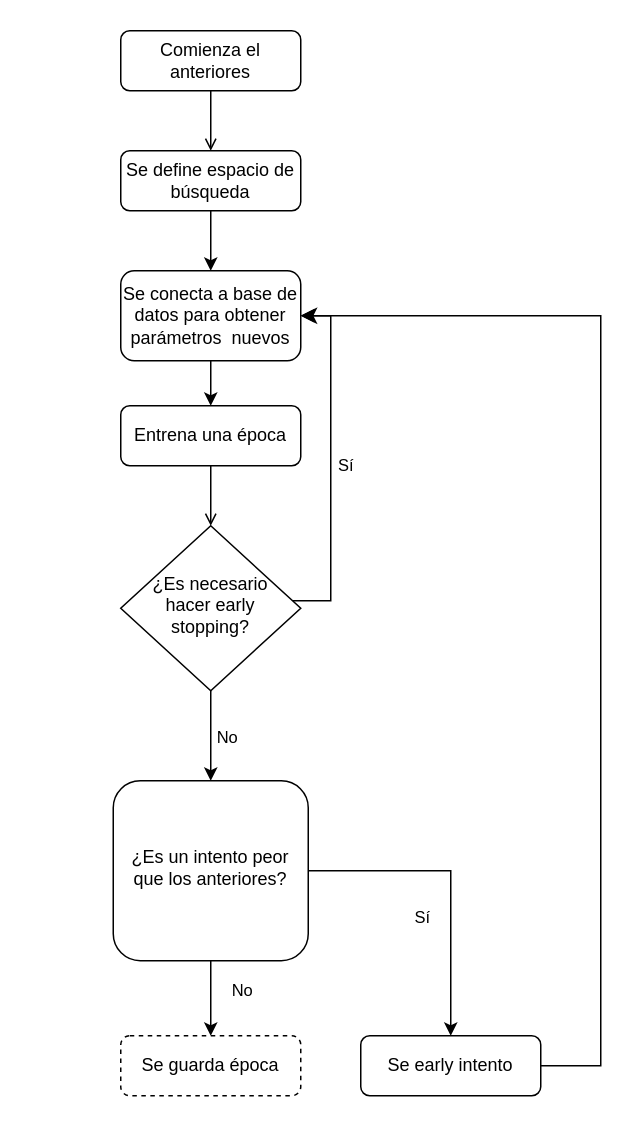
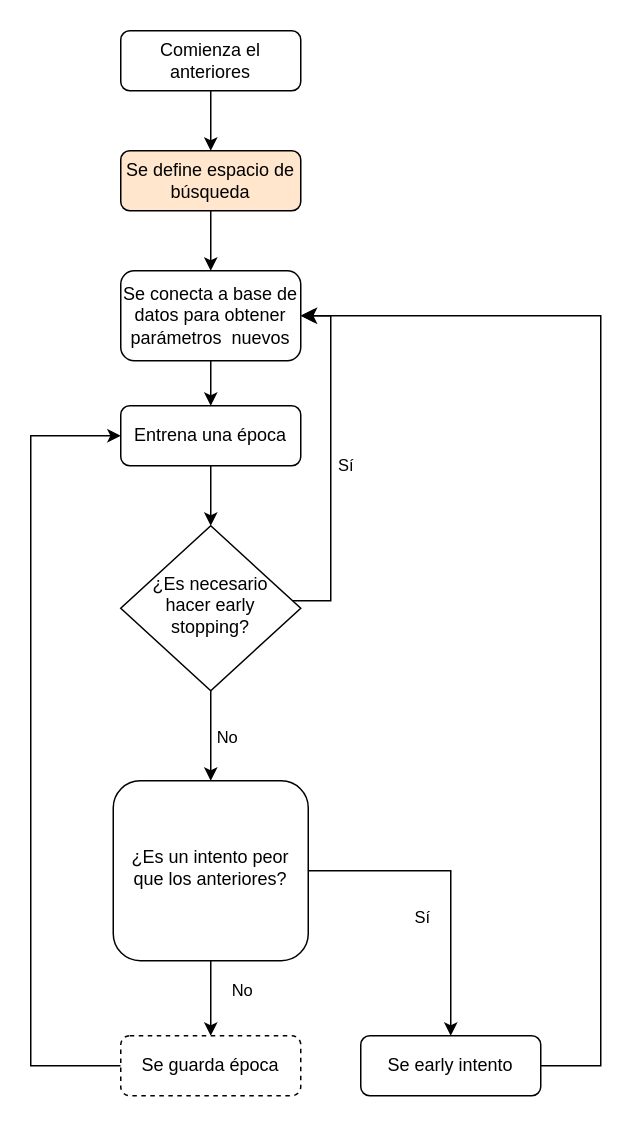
edge "Comienza el anteriores" -> "Se define espacio de búsqueda": arrowhead open -> classic
node "Se define espacio de búsqueda": fillcolor #ffffff -> #ffe6cc
edge "Entrena una época" -> "¿Es necesario hacer early stopping?": arrowhead open -> classic
edge "Se guarda época" -> "Entrena una época": added
